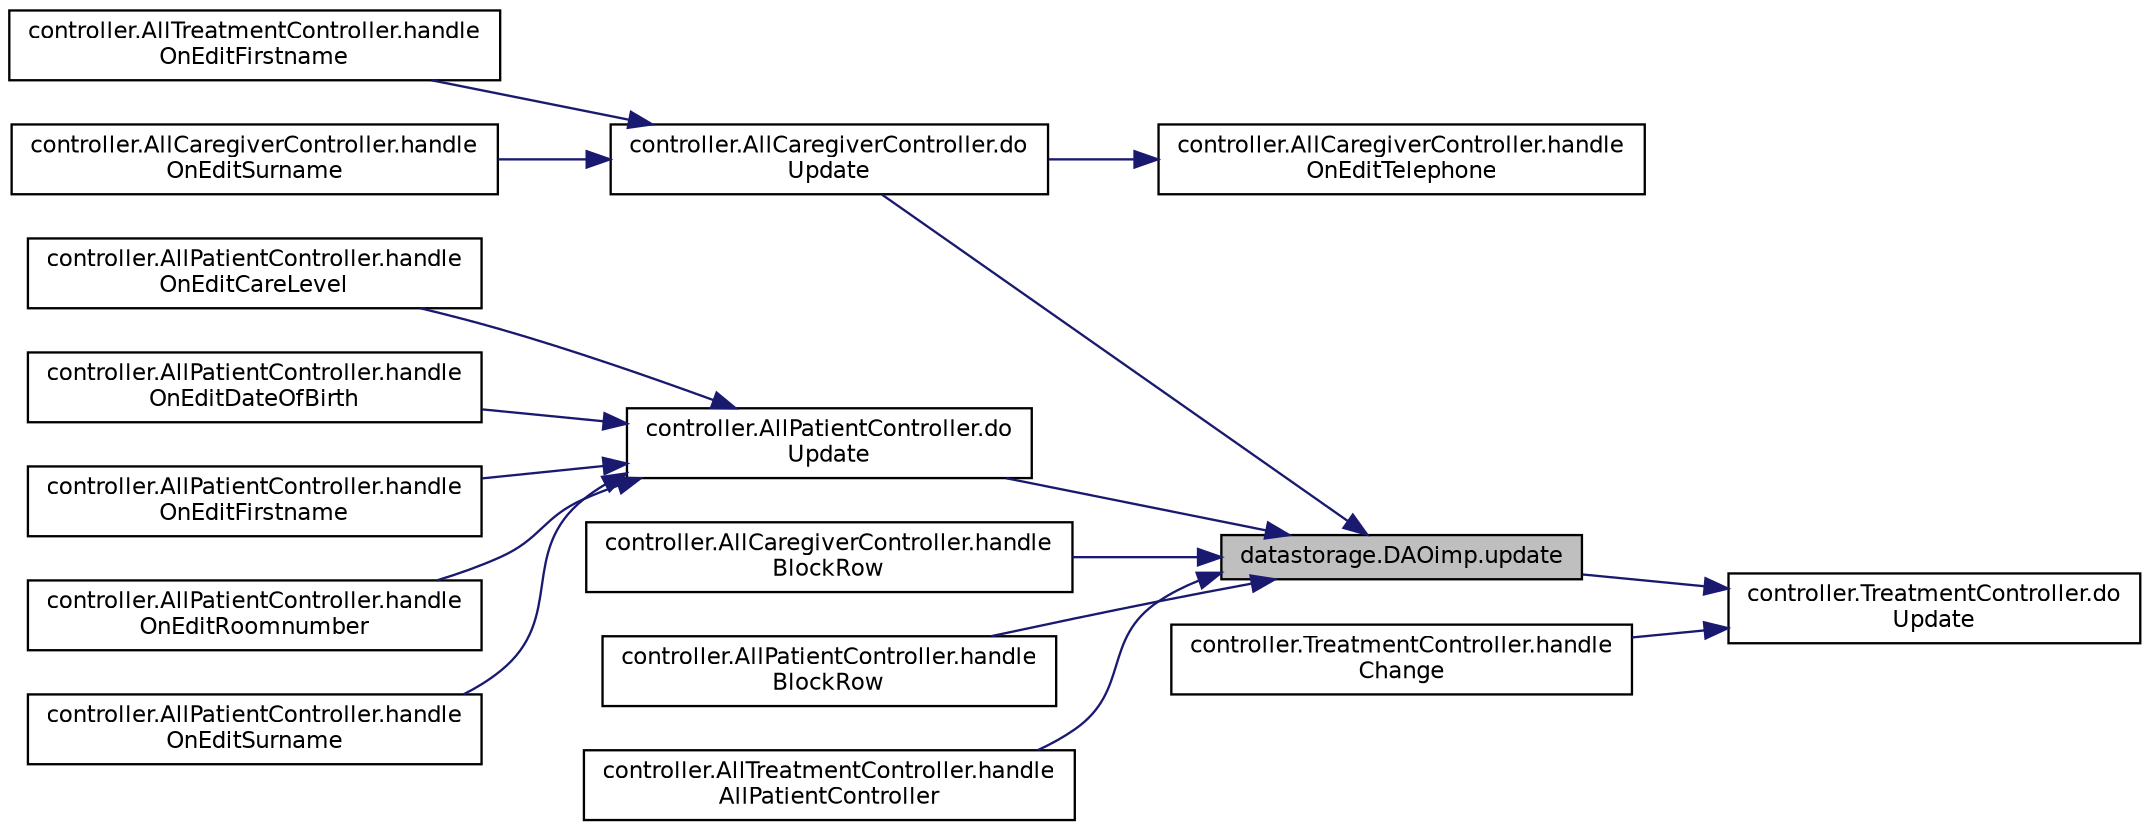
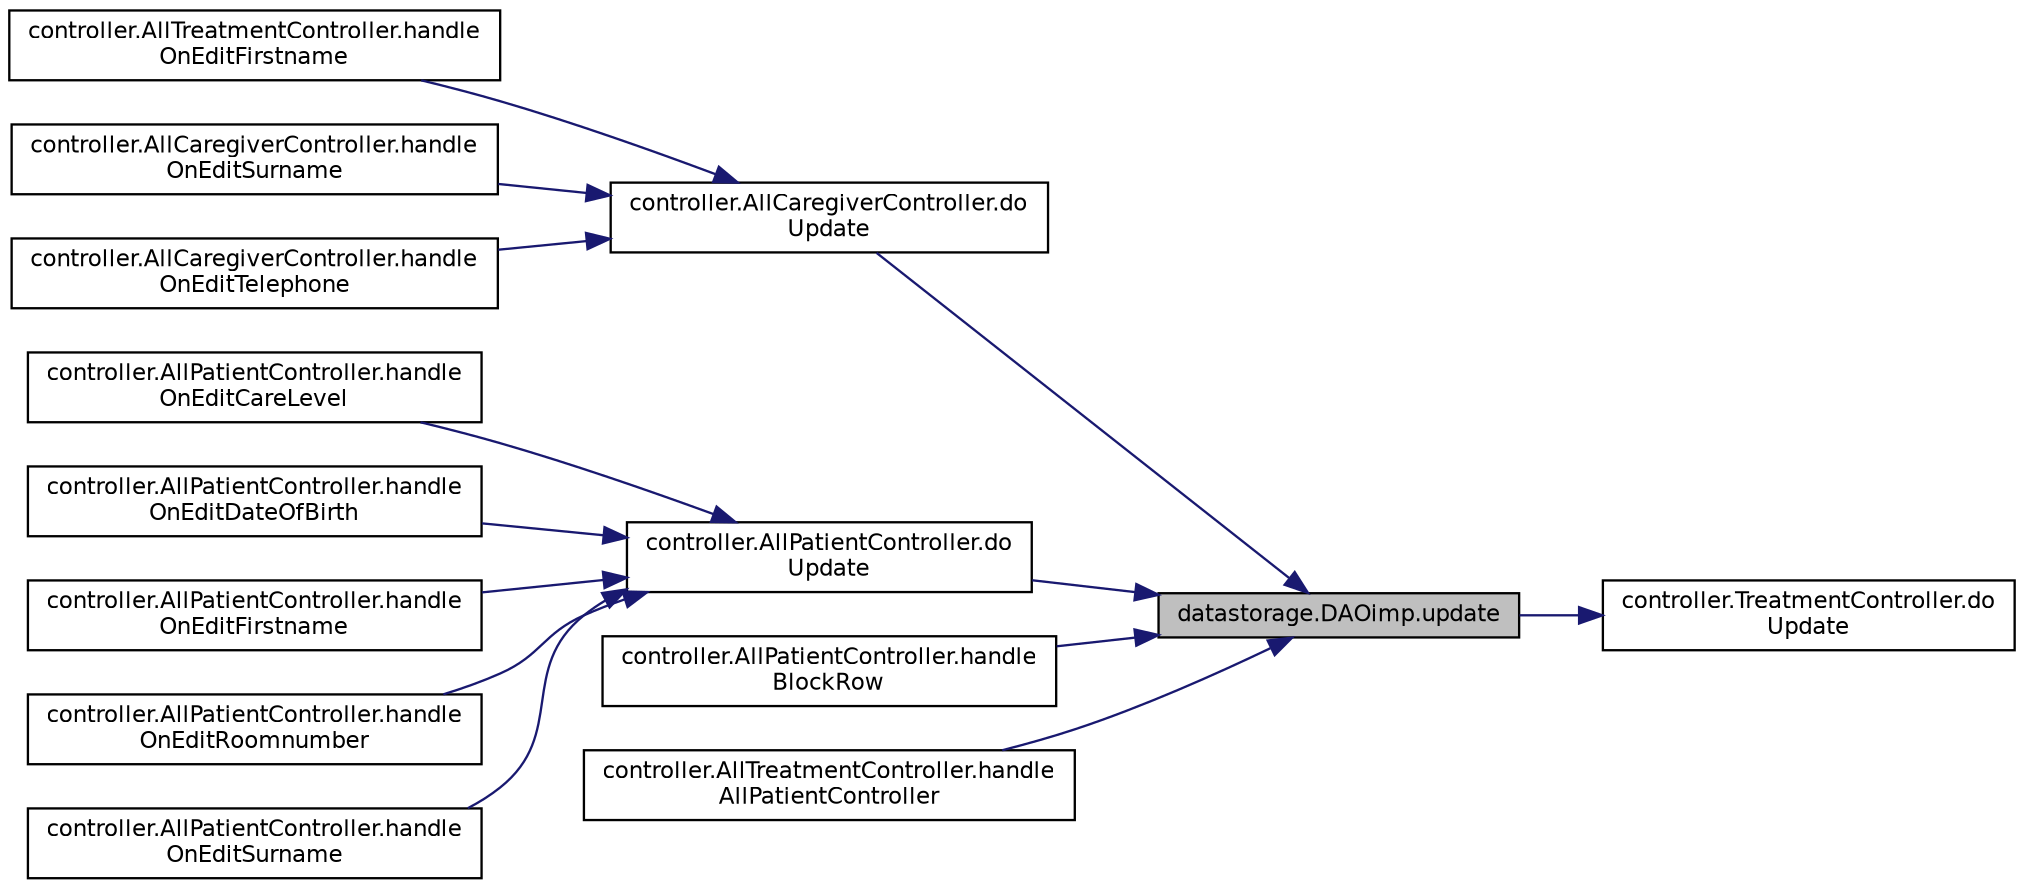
edge "controller.AllCaregiverController.do Update" -> "controller.AllCaregiverController.handle OnEditTelephone": reversed
node "controller.AllCaregiverController.handle BlockRow": removed
node "controller.TreatmentController.handle Change": removed
